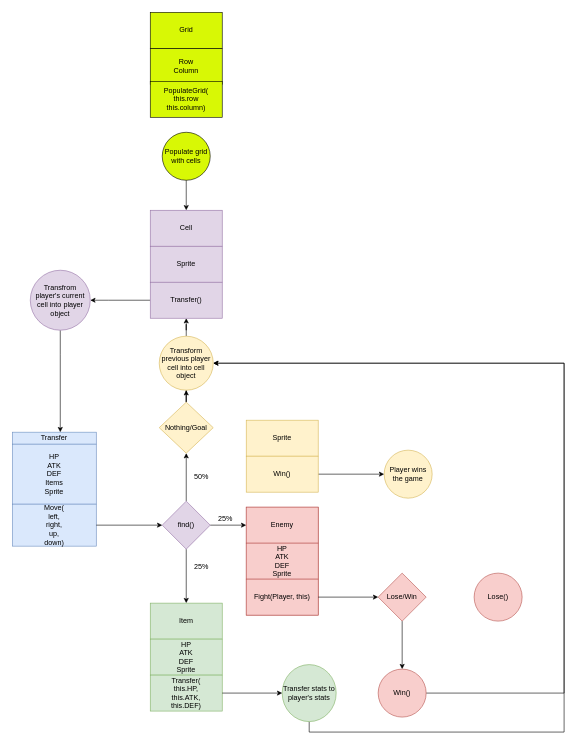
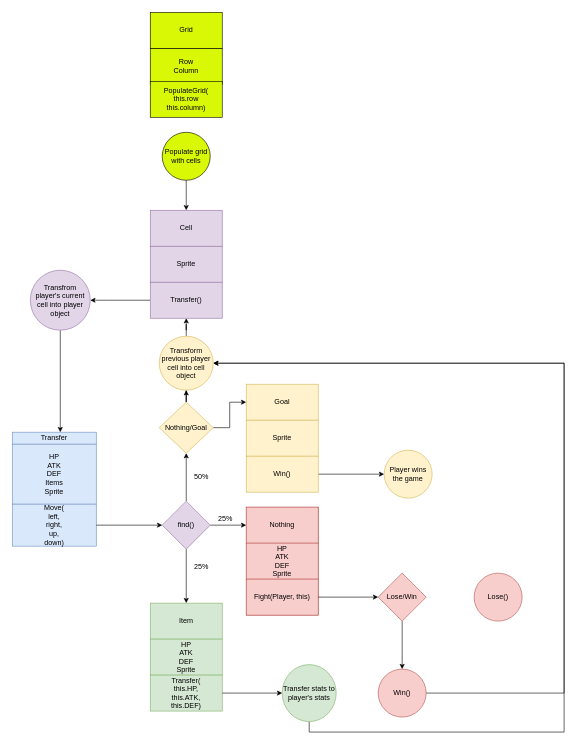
node "Goal": added
edge "Nothing/Goal" -> "Goal": added
node "Enemy": label "Enemy" -> "Nothing"
